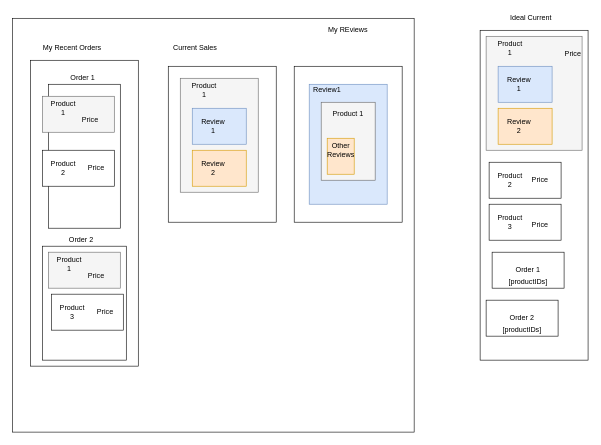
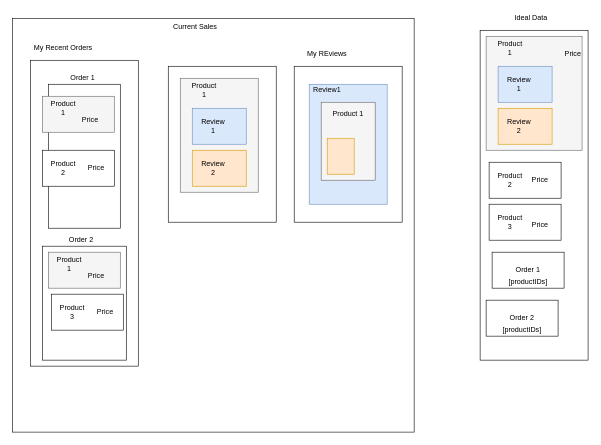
node "Ideal Current": label "Ideal Current" -> "Ideal Data"
node "My REviews": moved (348, 30) -> (327, 54)
node "My Recent Orders": moved (72, 48) -> (63, 48)
node "Current Sales": moved (195, 48) -> (195, 27)
node "Other Reviews": removed
